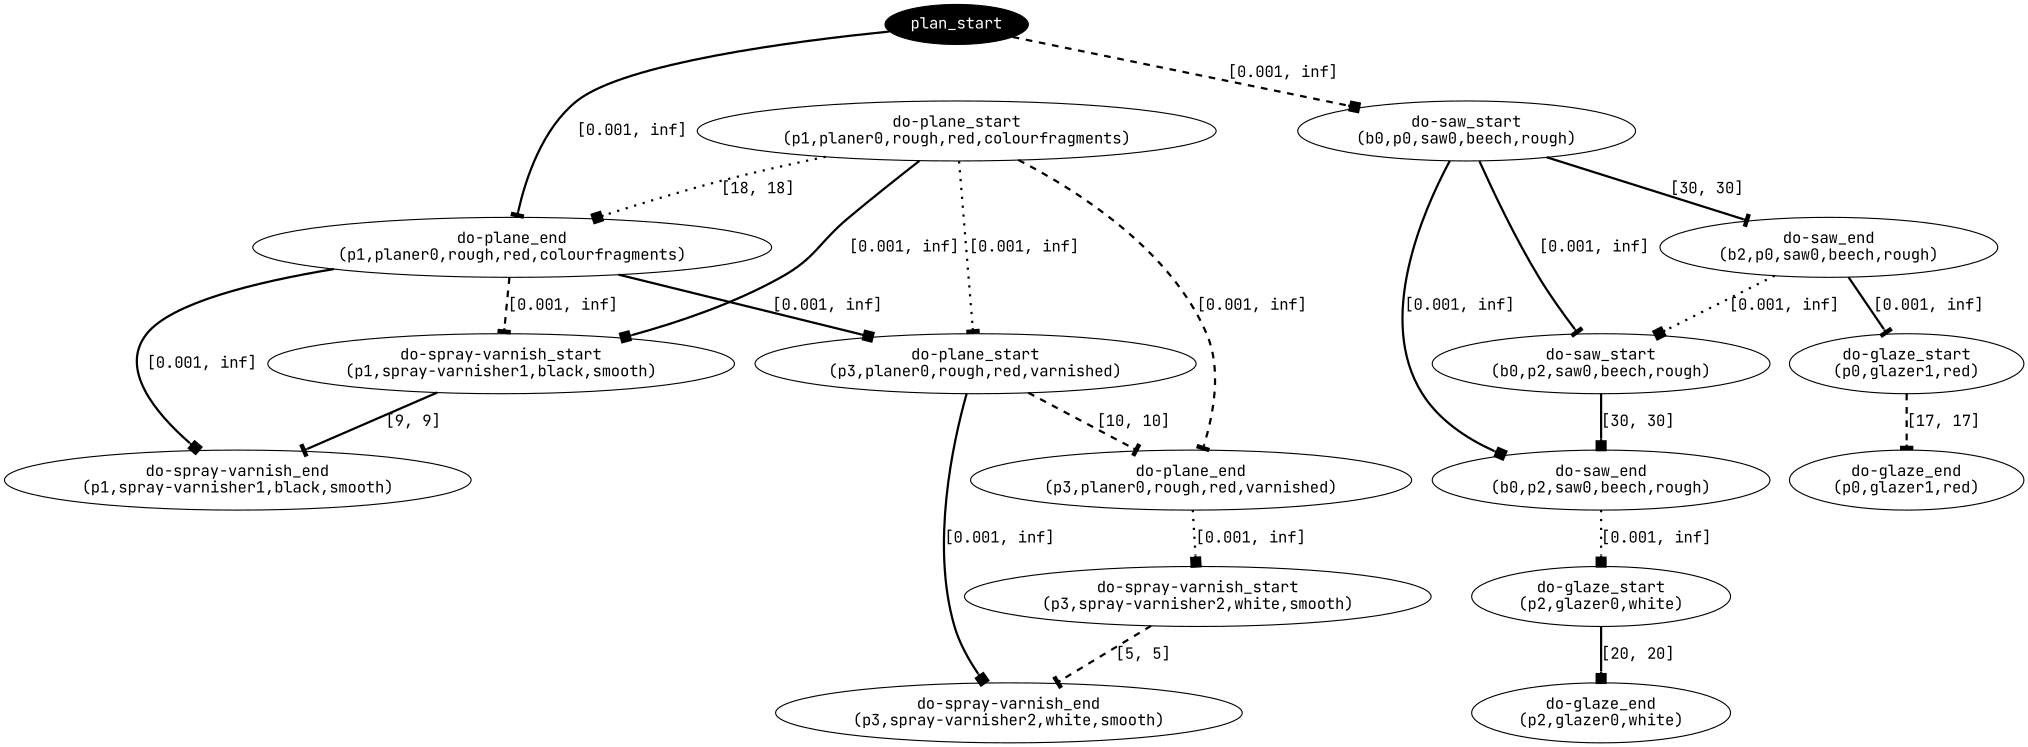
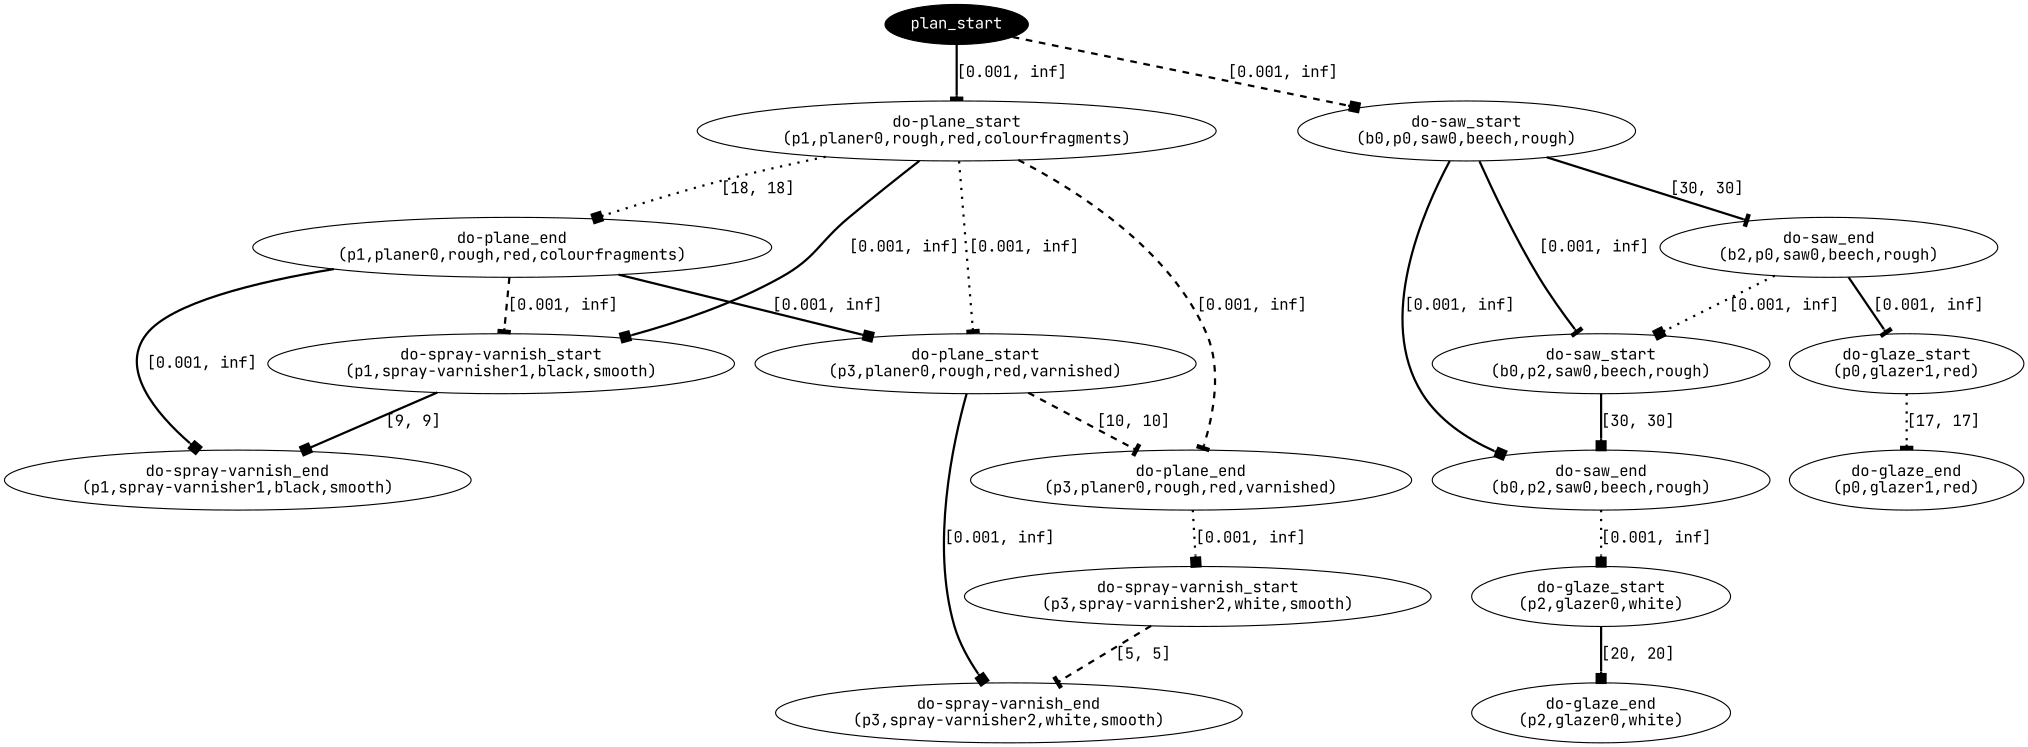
edge "plan_start" -> "do-plane_end (p1,planer0,rough,red,colourfragments)": now "plan_start" -> "do-plane_start (p1,planer0,rough,red,colourfragments)"
edge "do-glaze_start (p0,glazer1,red)" -> "do-glaze_end (p0,glazer1,red)": style dashed -> dotted
edge "do-spray-varnish_start (p1,spray-varnisher1,black,smooth)" -> "do-spray-varnish_end (p1,spray-varnisher1,black,smooth)": arrowhead tee -> box
